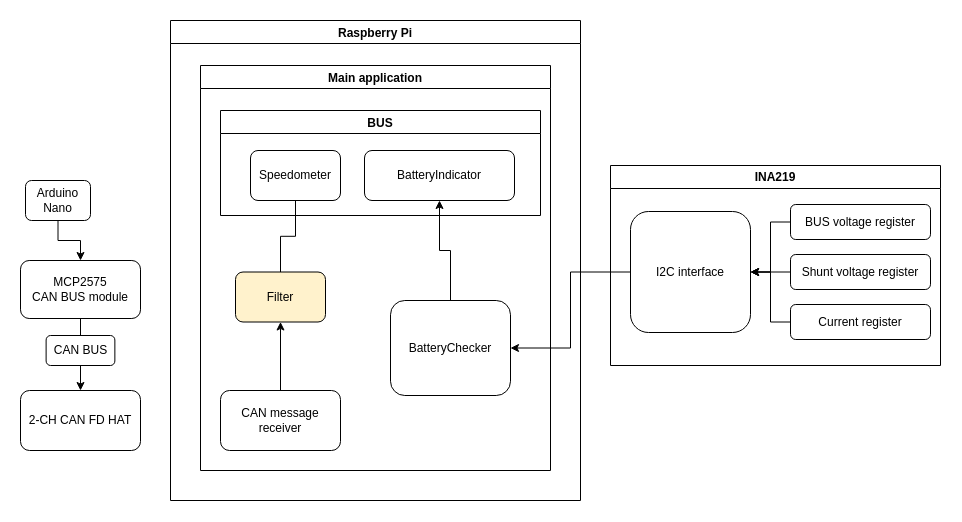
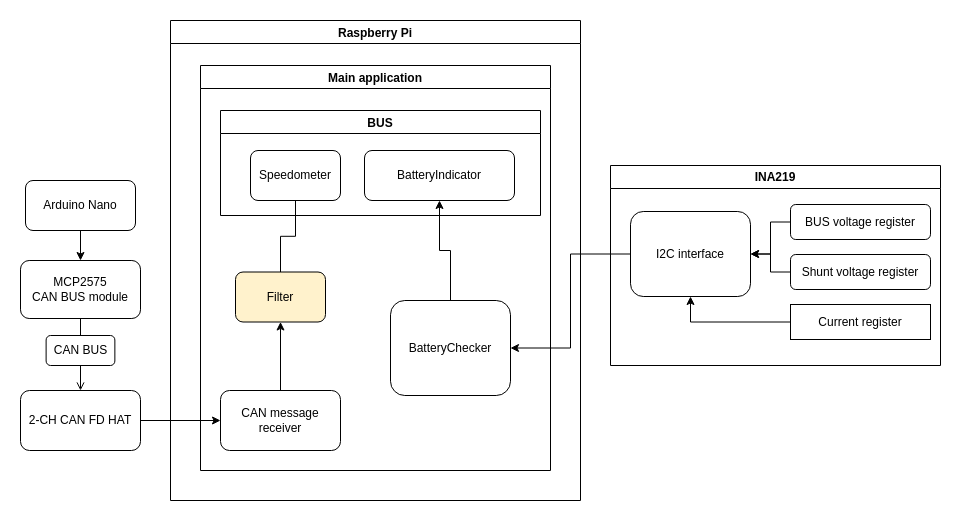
node "Arduino Nano": size 65x40 -> 110x50
node "I2C interface": size 120x121 -> 120x85
node "Current register": shape rounded rectangle -> rectangle
edge "MCP2575 CAN BUS module" -> "2-CH CAN FD HAT": arrowhead classic -> open
edge "2-CH CAN FD HAT" -> "CAN message receiver": added
